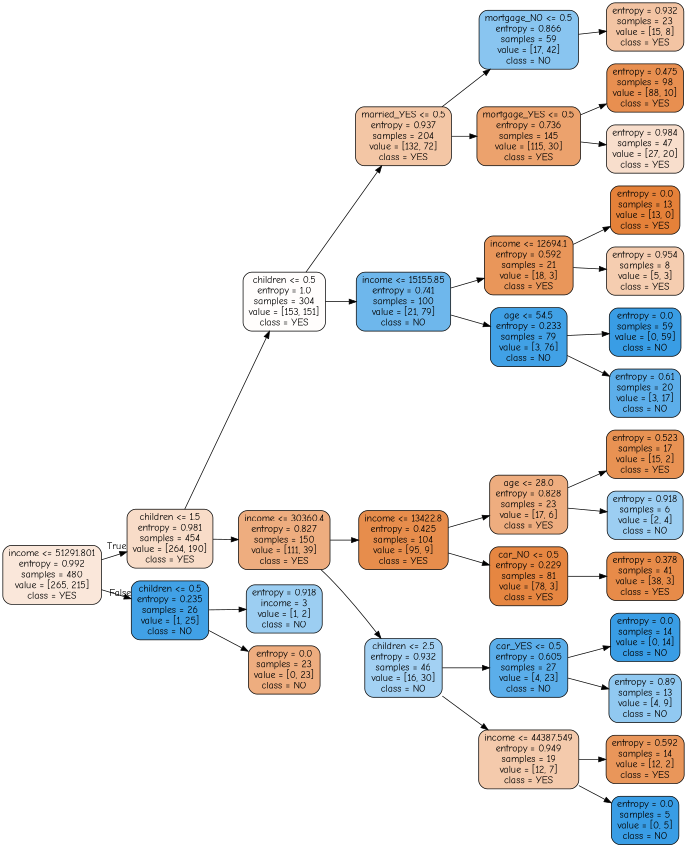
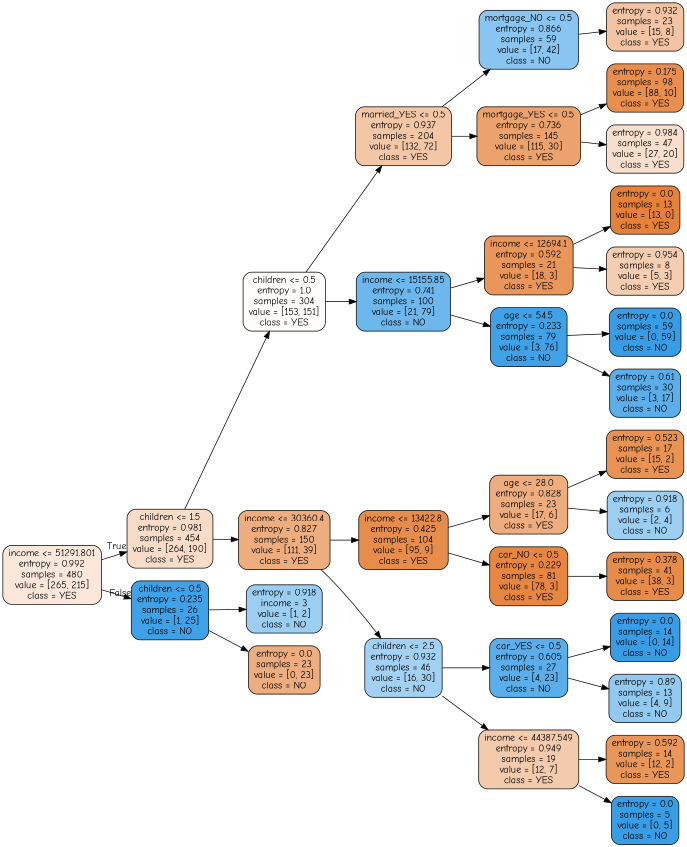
node "entropy = 0.475 samples = 98 value = [88, 10] class = YES": label "entropy = 0.475 samples = 98 value = [88, 10] class = YES" -> "entropy = 0.175 samples = 98 value = [88, 10] class = YES"
node "entropy = 0.61 samples = 20 value = [3, 17] class = NO": label "entropy = 0.61 samples = 20 value = [3, 17] class = NO" -> "entropy = 0.61 samples = 30 value = [3, 17] class = NO"
